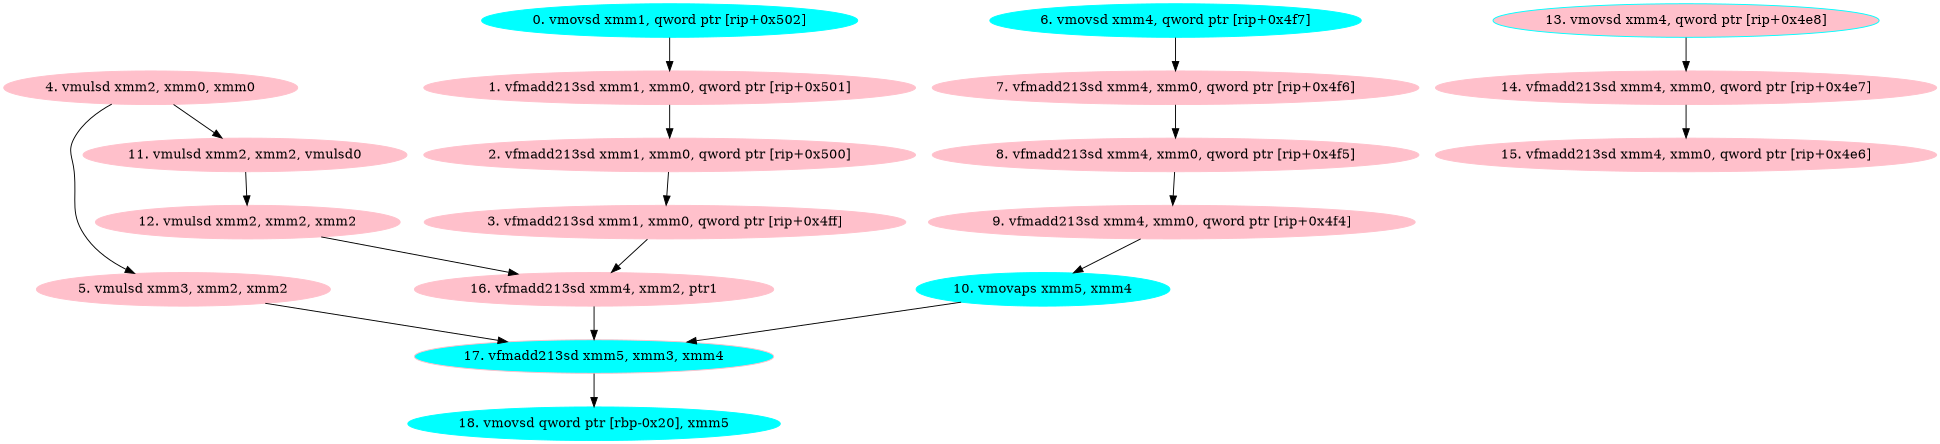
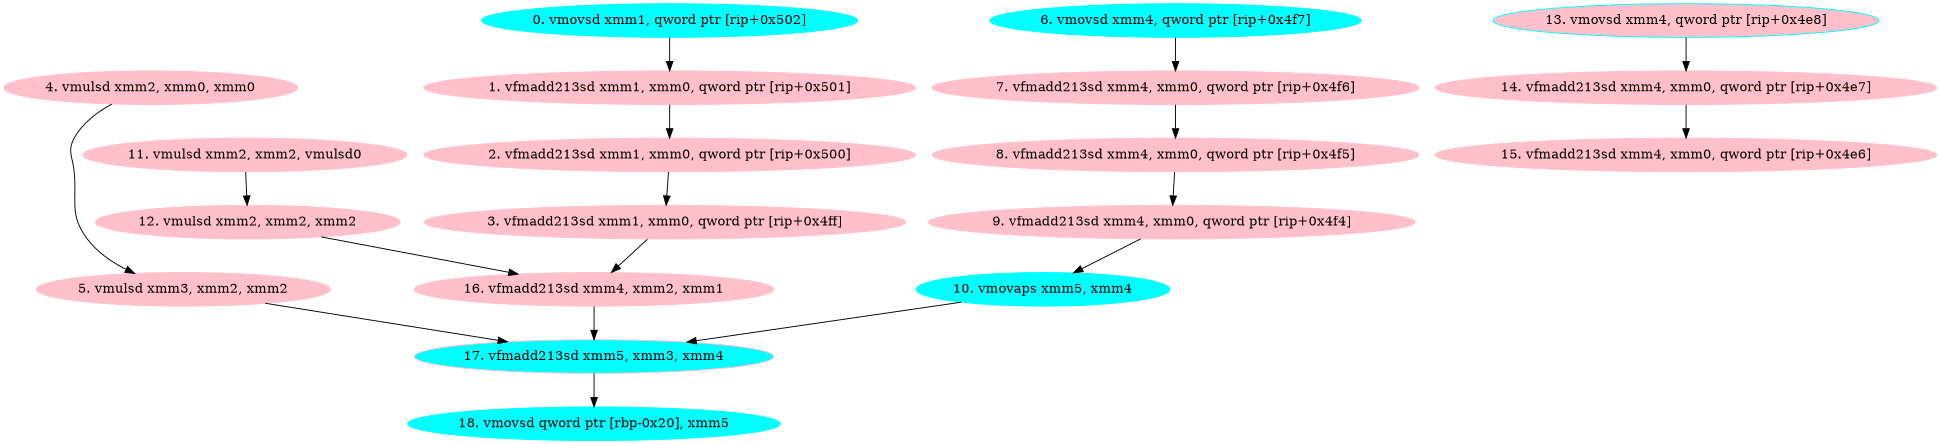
edge "4. vmulsd xmm2, xmm0, xmm0" -> "11. vmulsd xmm2, xmm2, vmulsd0": removed
node "16. vfmadd213sd xmm4, xmm2, ptr1": label "16. vfmadd213sd xmm4, xmm2, ptr1" -> "16. vfmadd213sd xmm4, xmm2, xmm1"
